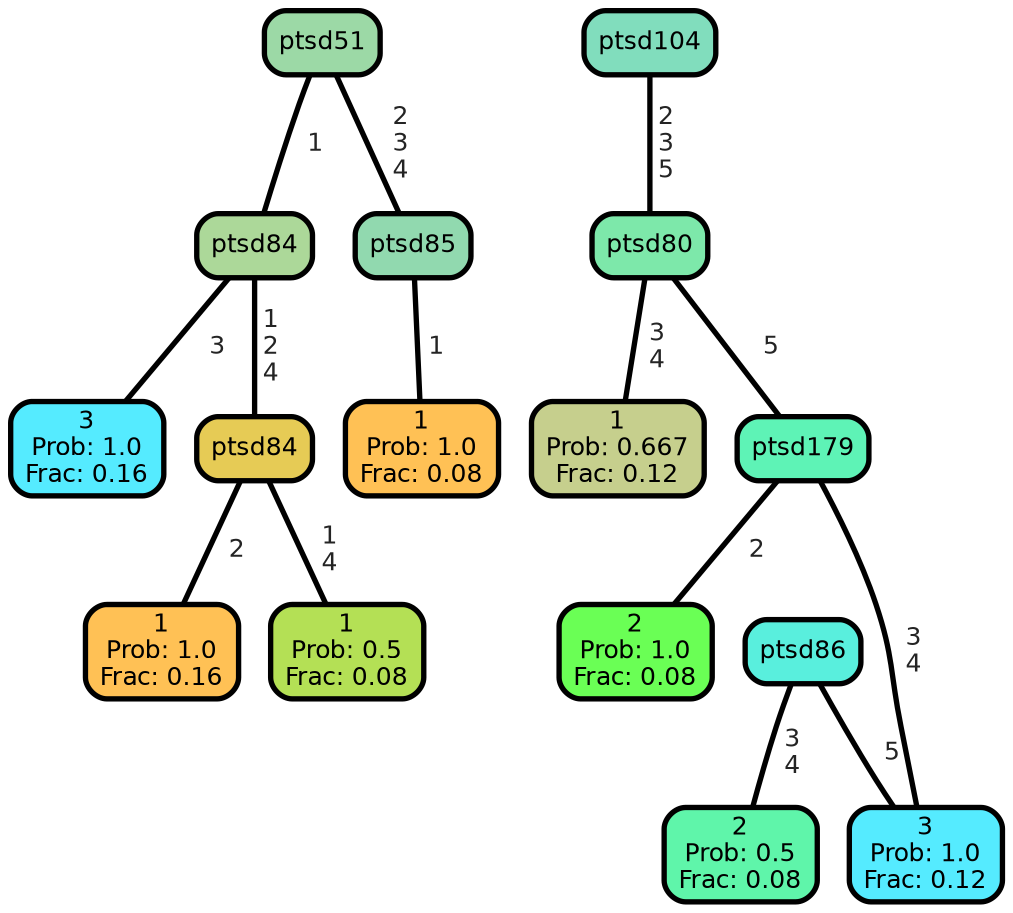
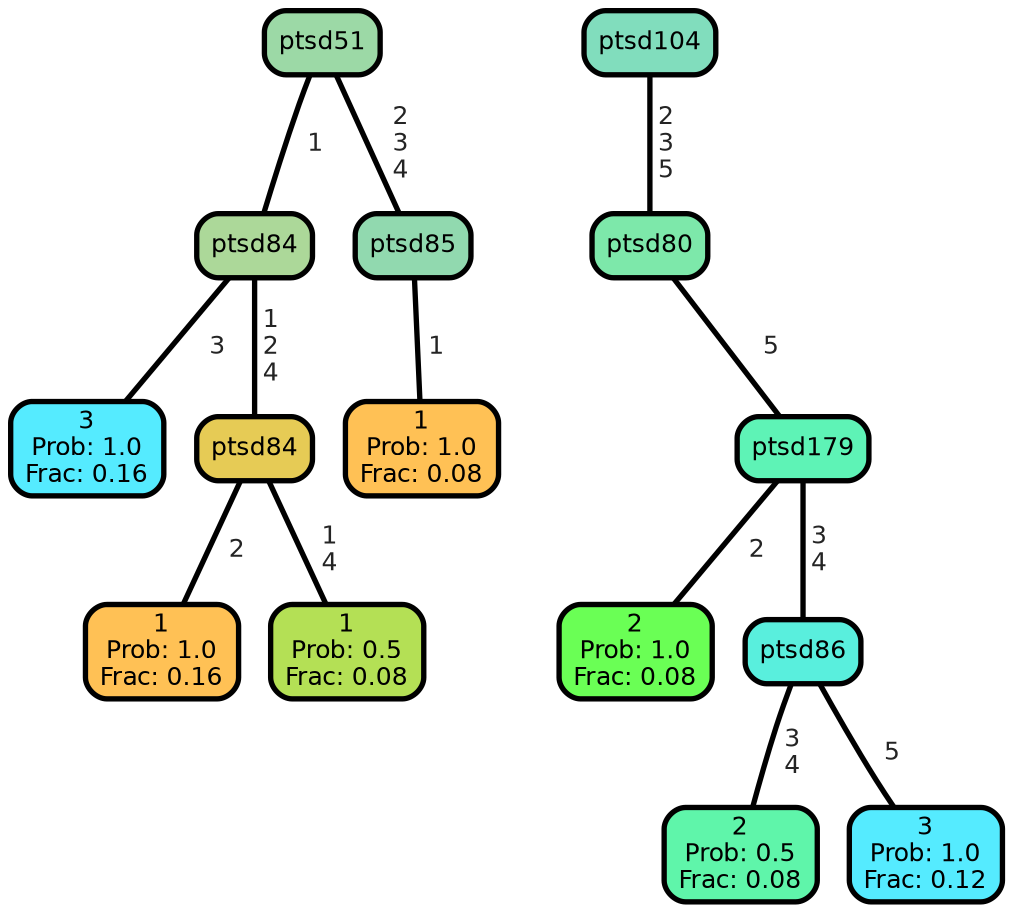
node "1 Prob: 0.667 Frac: 0.12": removed
edge "ptsd179" -- "3 Prob: 1.0 Frac: 0.12": now "ptsd179" -- "ptsd86"
